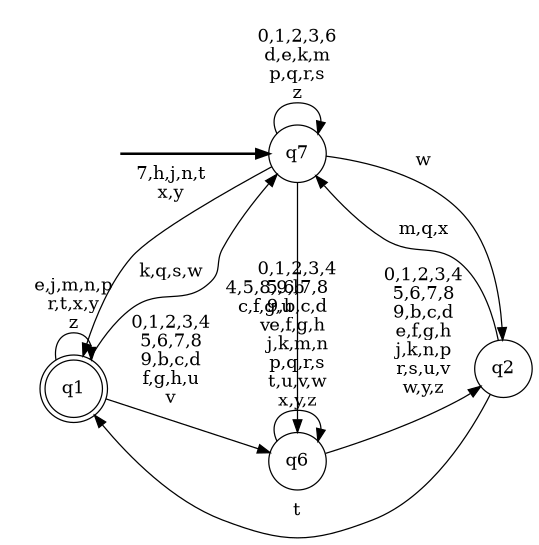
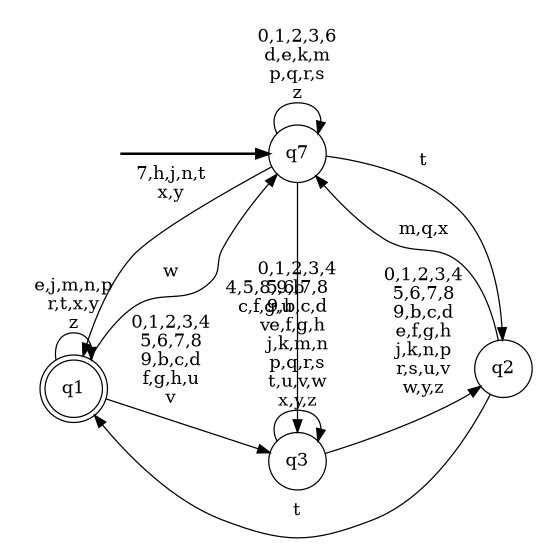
edge "q7" -> "q2": label "w" -> "t"
edge "q1" -> "q7": label "k,q,s,w" -> "w"
node "q6": label "q6" -> "q3"
